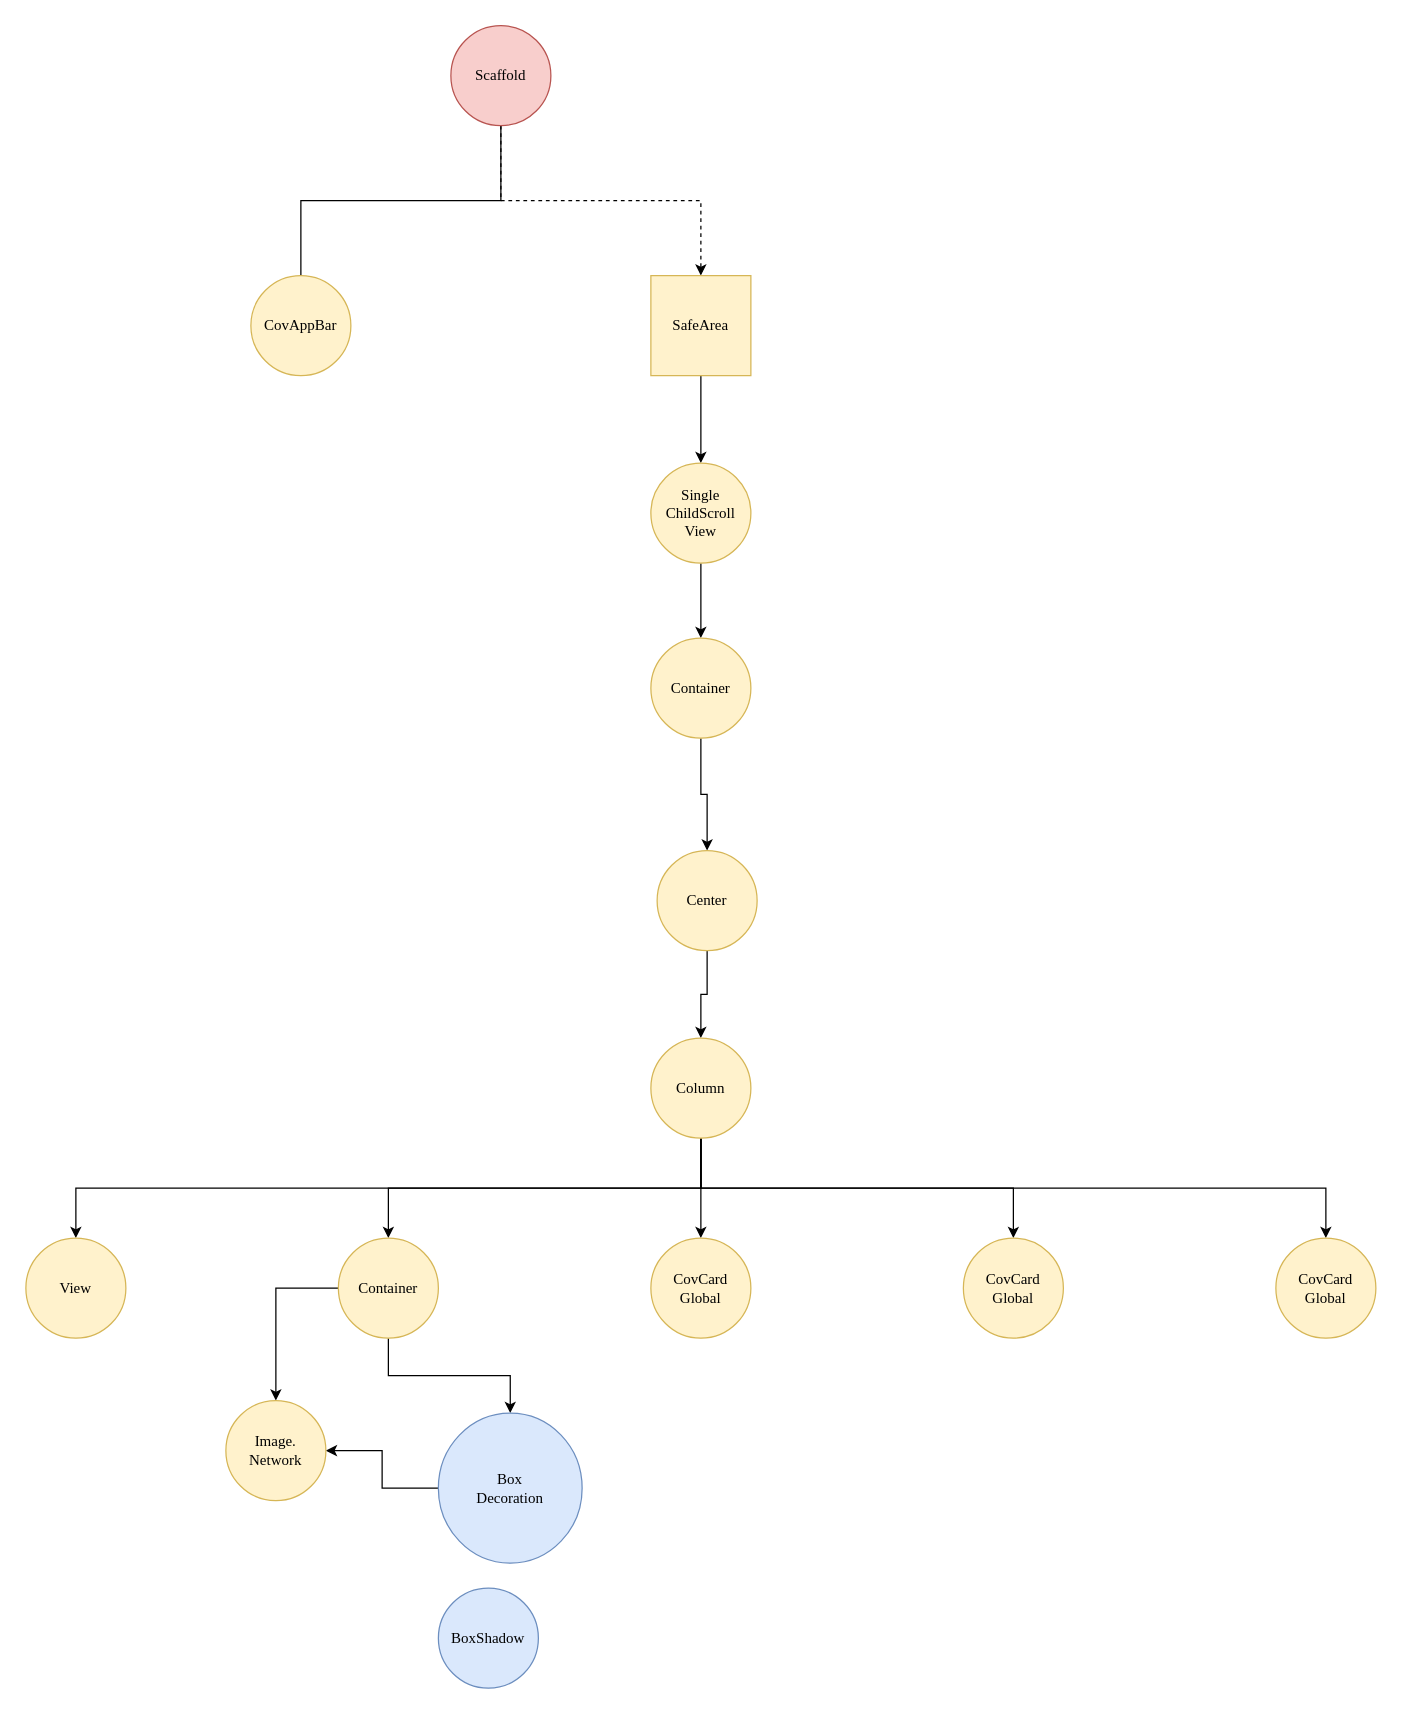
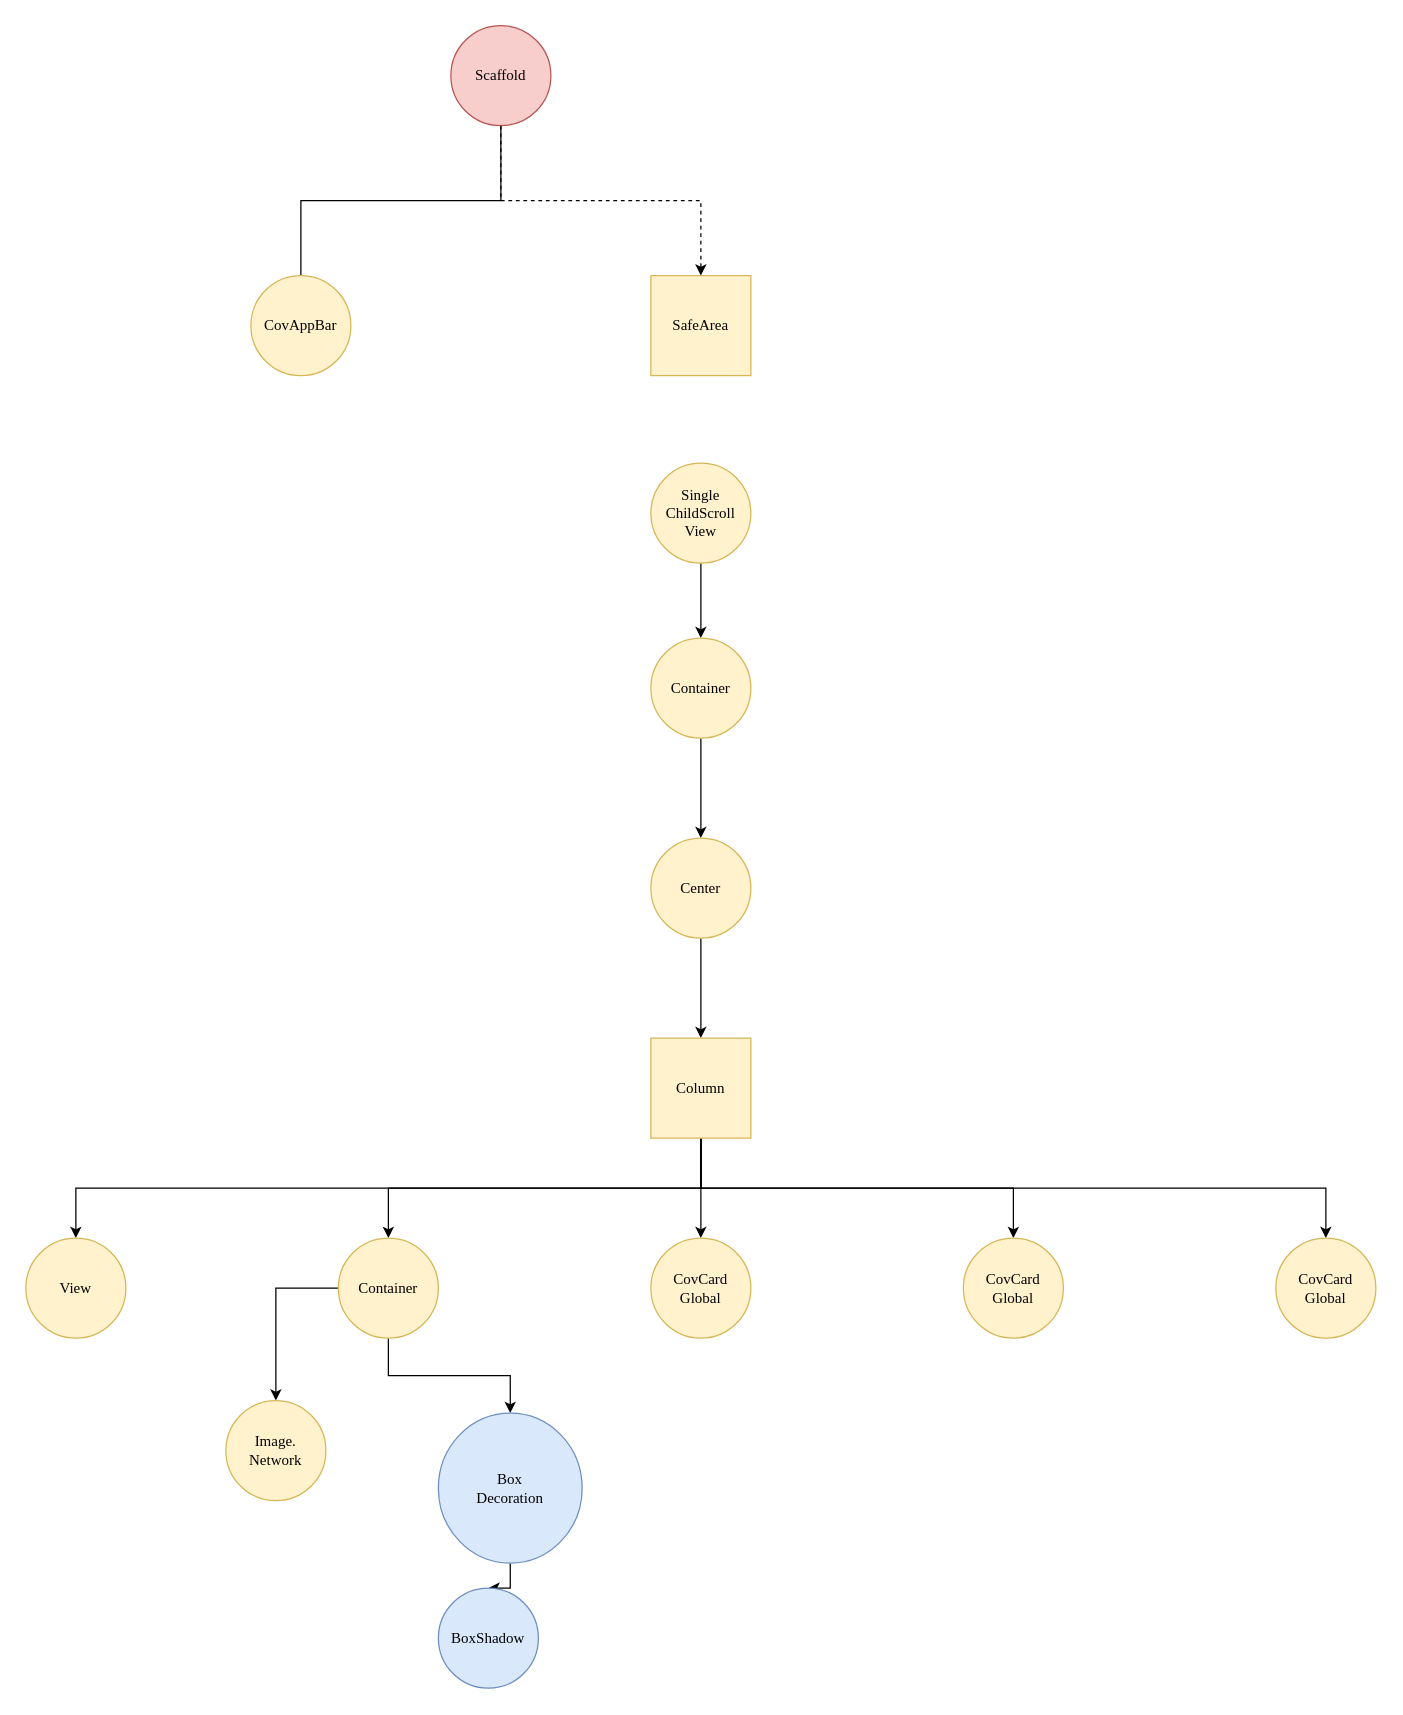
edge "SafeArea" -> "Single ChildScroll View": removed
node "Center": moved (707, 901) -> (701, 888)
node "Column": shape ellipse -> rectangle
edge "Box Decoration" -> "Image. Network": now "Box Decoration" -> "BoxShadow"
